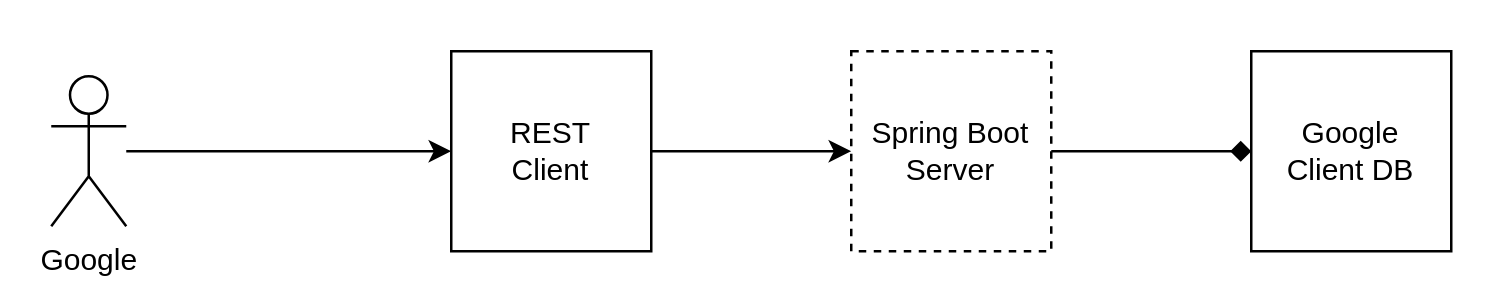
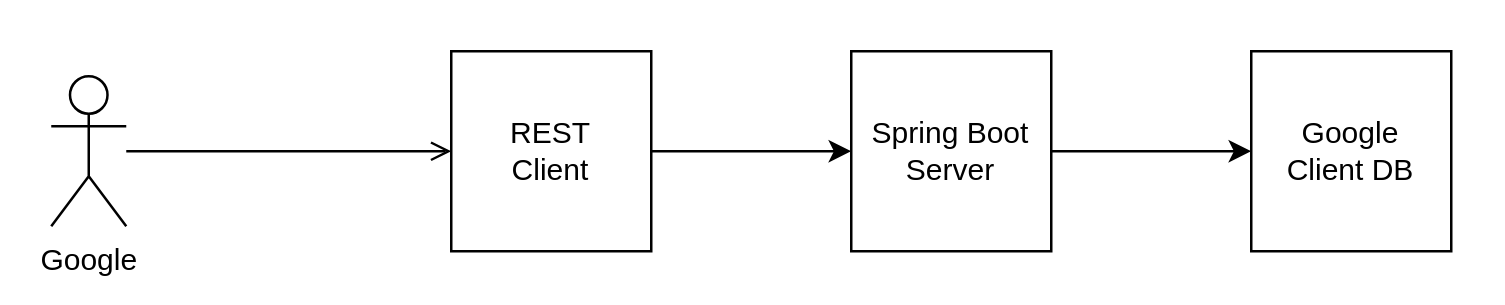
edge "Google" -> "REST Client": arrowhead classic -> open
node "Spring Boot Server": style dashed -> solid
edge "Spring Boot Server" -> "Google Client DB": arrowhead diamond -> classic
